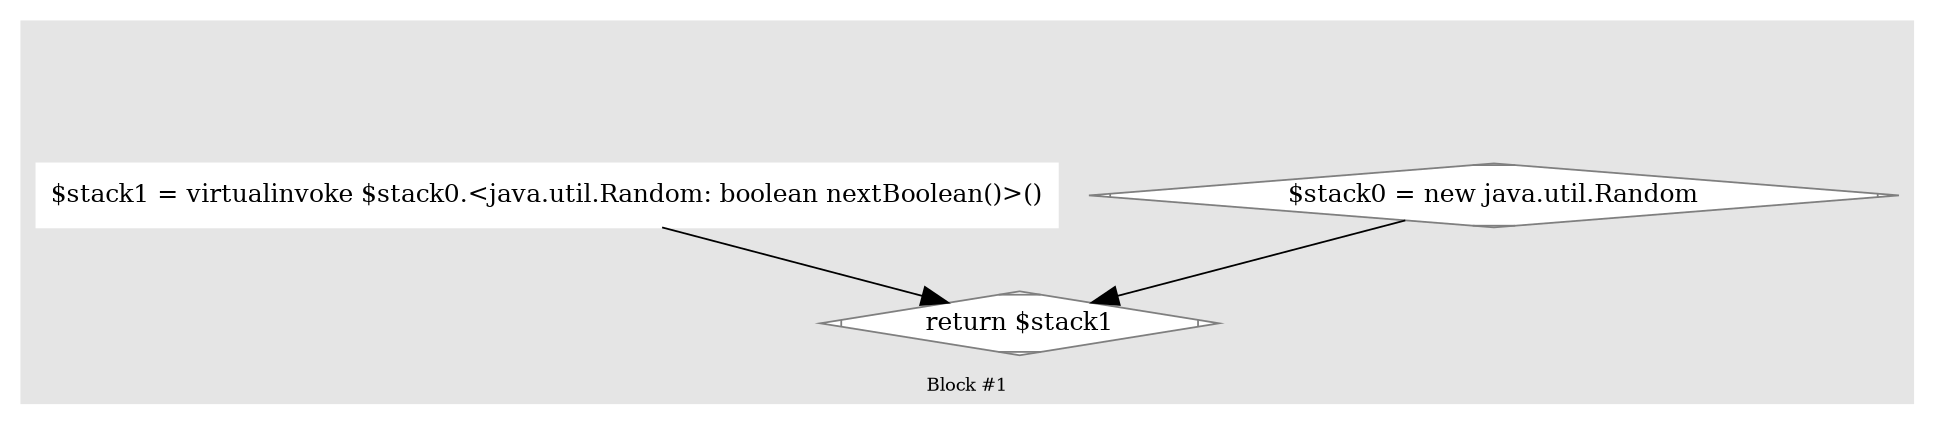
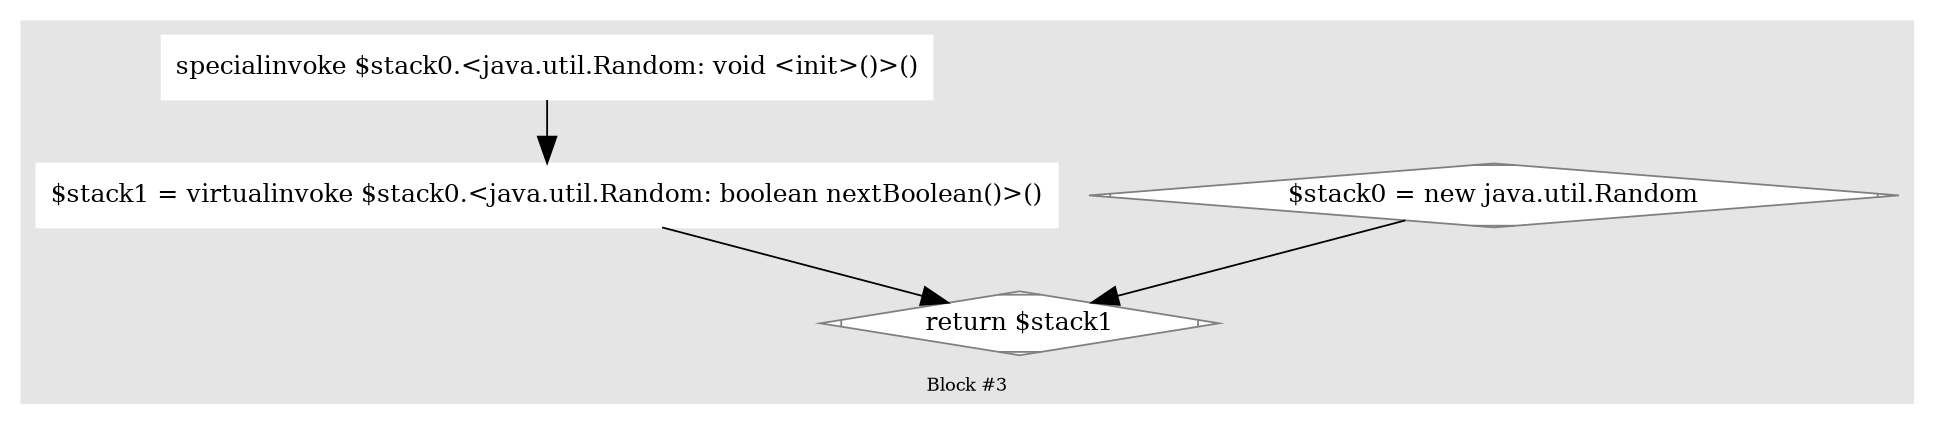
node "specialinvoke $stack0.<java.util.Random: void <init>()>()": added
cluster "Block #1": label "Block #1" -> "Block #3"
